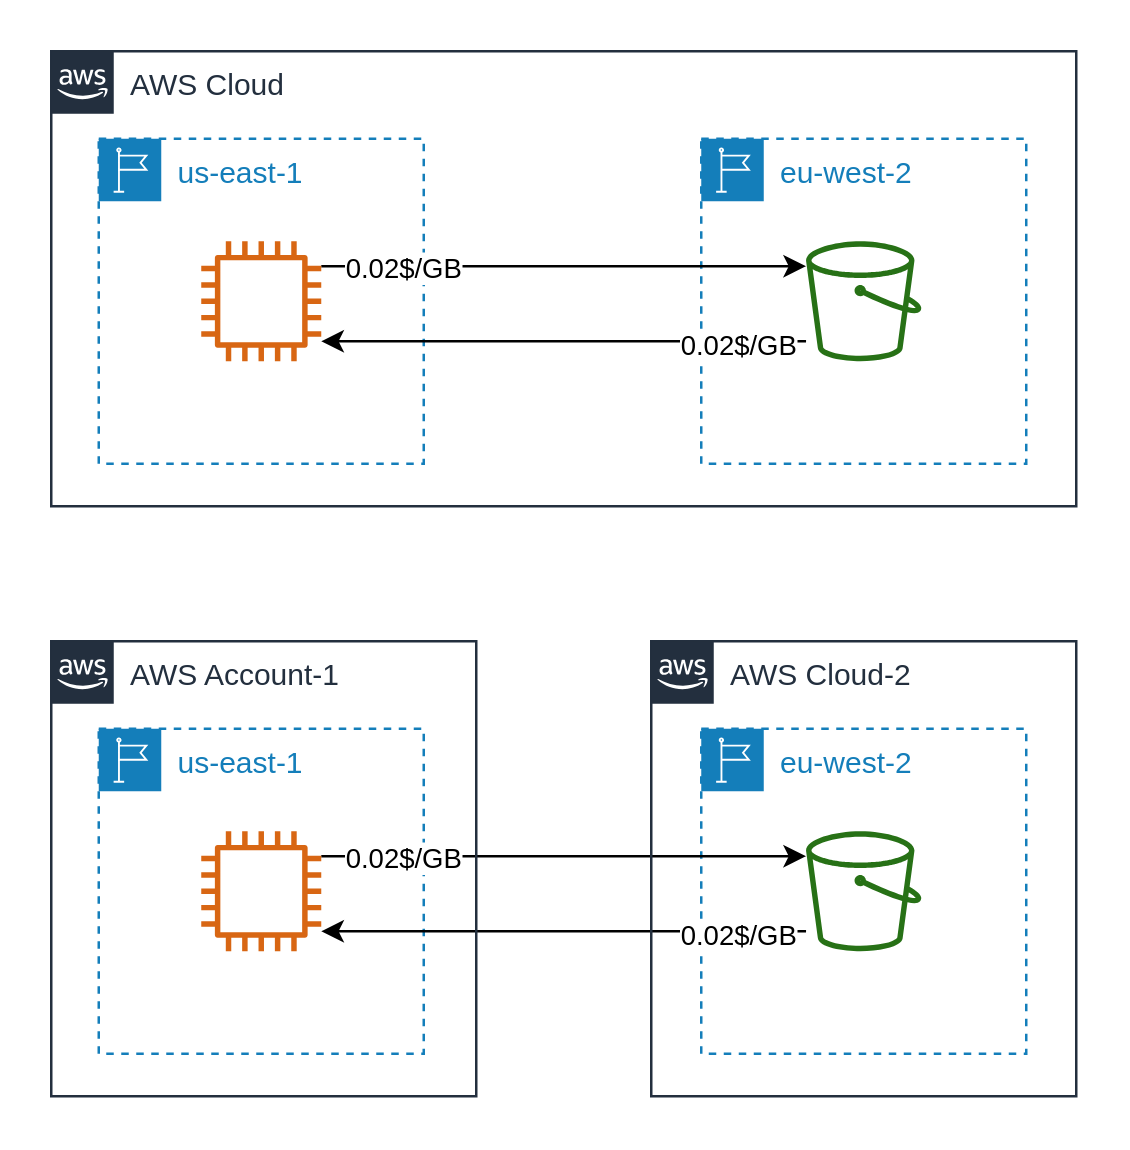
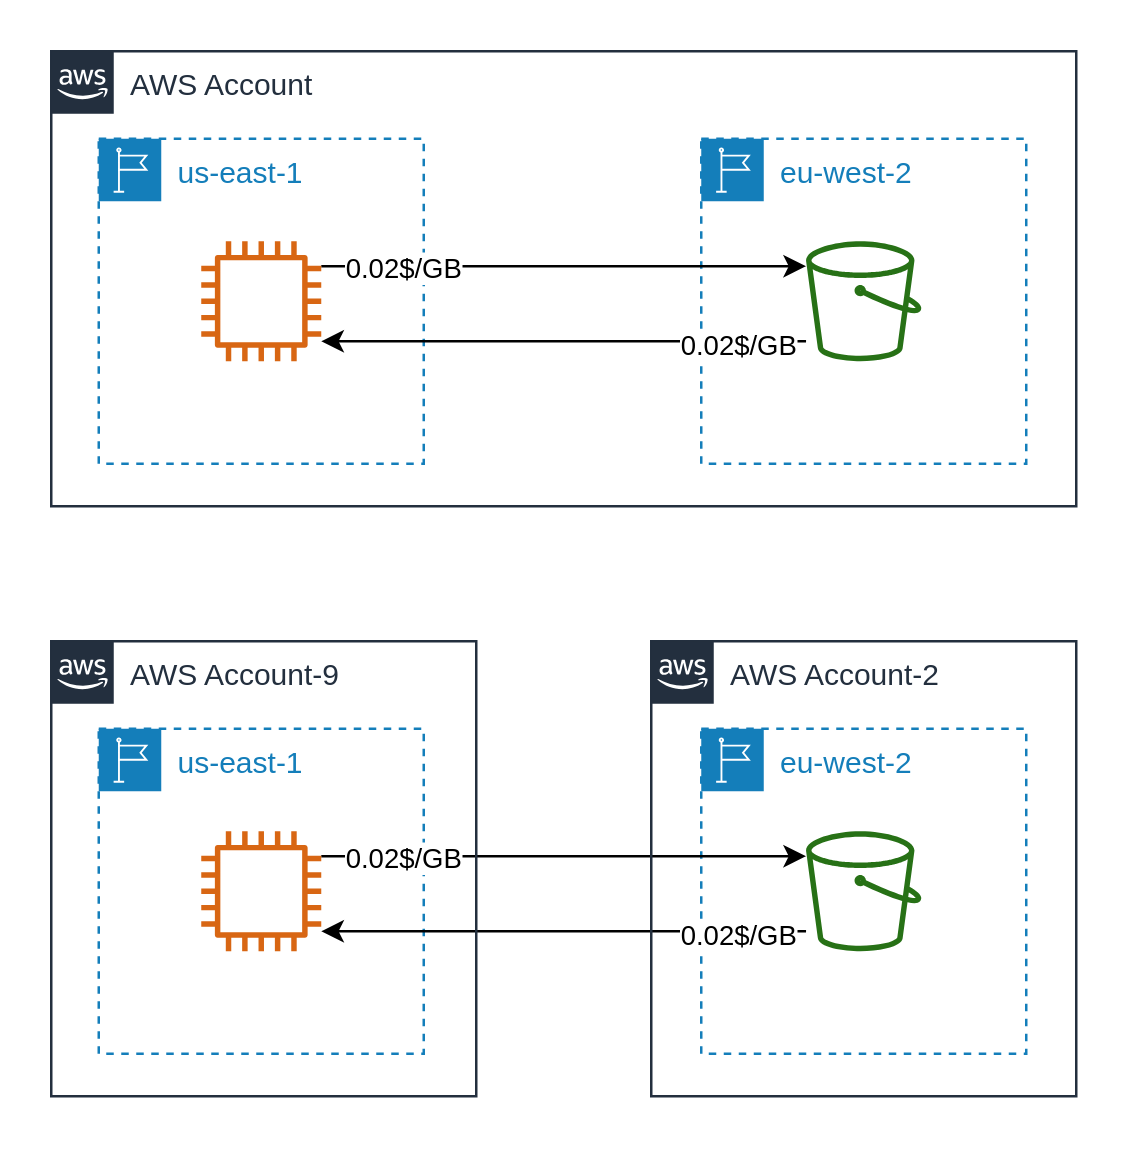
node "AWS Cloud": label "AWS Cloud" -> "AWS Account"
node "AWS Account-1": label "AWS Account-1" -> "AWS Account-9"
node "AWS Cloud-2": label "AWS Cloud-2" -> "AWS Account-2"
